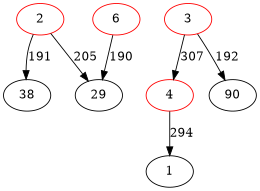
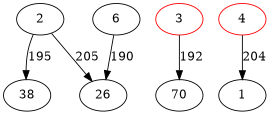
node "2": color red -> black
node "6": color red -> black
edge "3" -> "4": removed, label "307"
edge "2" -> "38": label "191" -> "195"
node "29": label "29" -> "26"
node "90": label "90" -> "70"
edge "4" -> "1": label "294" -> "204"
